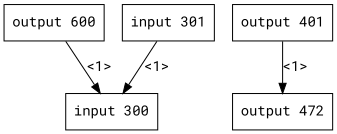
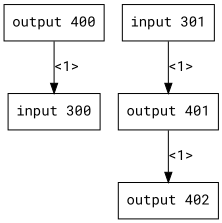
node "output 600": label "output 600" -> "output 400"
edge "input 301" -> "input 300": now "input 301" -> "output 401"
node "output 472": label "output 472" -> "output 402"
